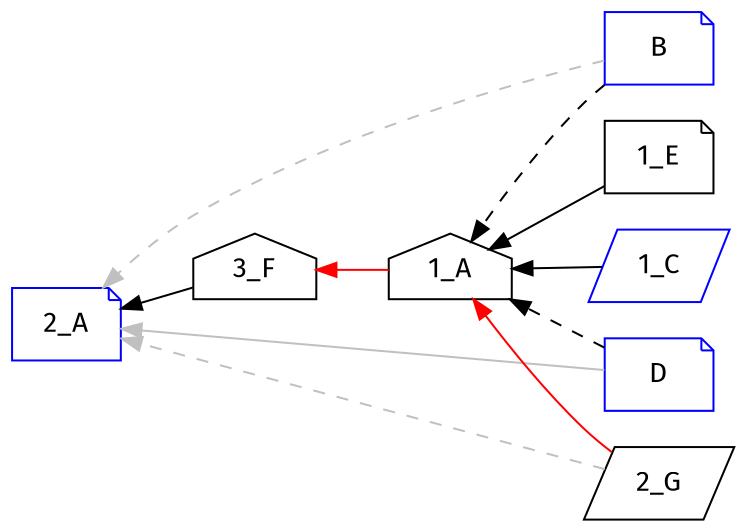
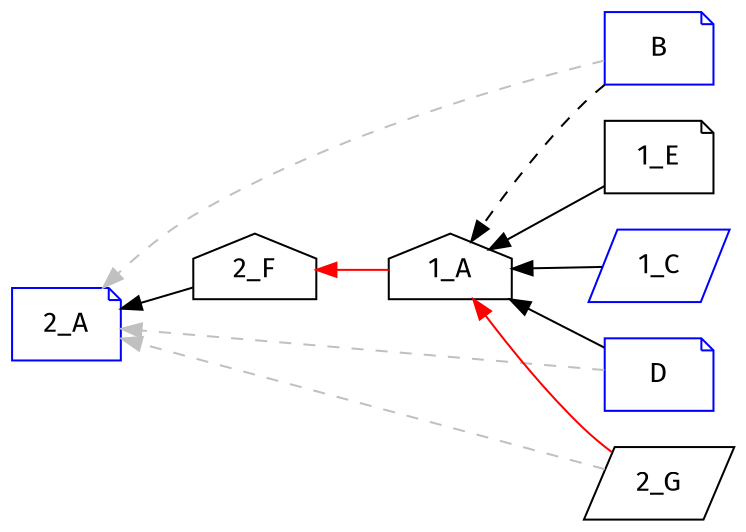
node "3_F": label "3_F" -> "2_F"
edge "D" -> "1_A": style dashed -> filled
edge "D" -> "2_A": style filled -> dashed
